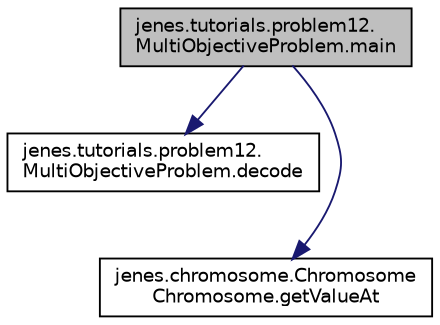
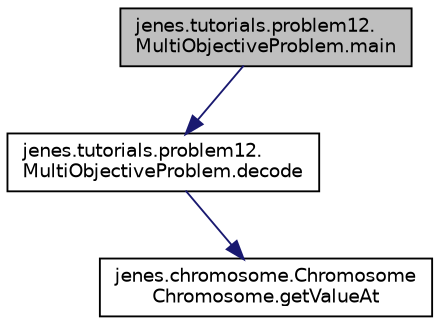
edge "jenes.tutorials.problem12. MultiObjectiveProblem.main" -> "jenes.chromosome.Chromosome Chromosome.getValueAt": now "jenes.tutorials.problem12. MultiObjectiveProblem.decode" -> "jenes.chromosome.Chromosome Chromosome.getValueAt"
